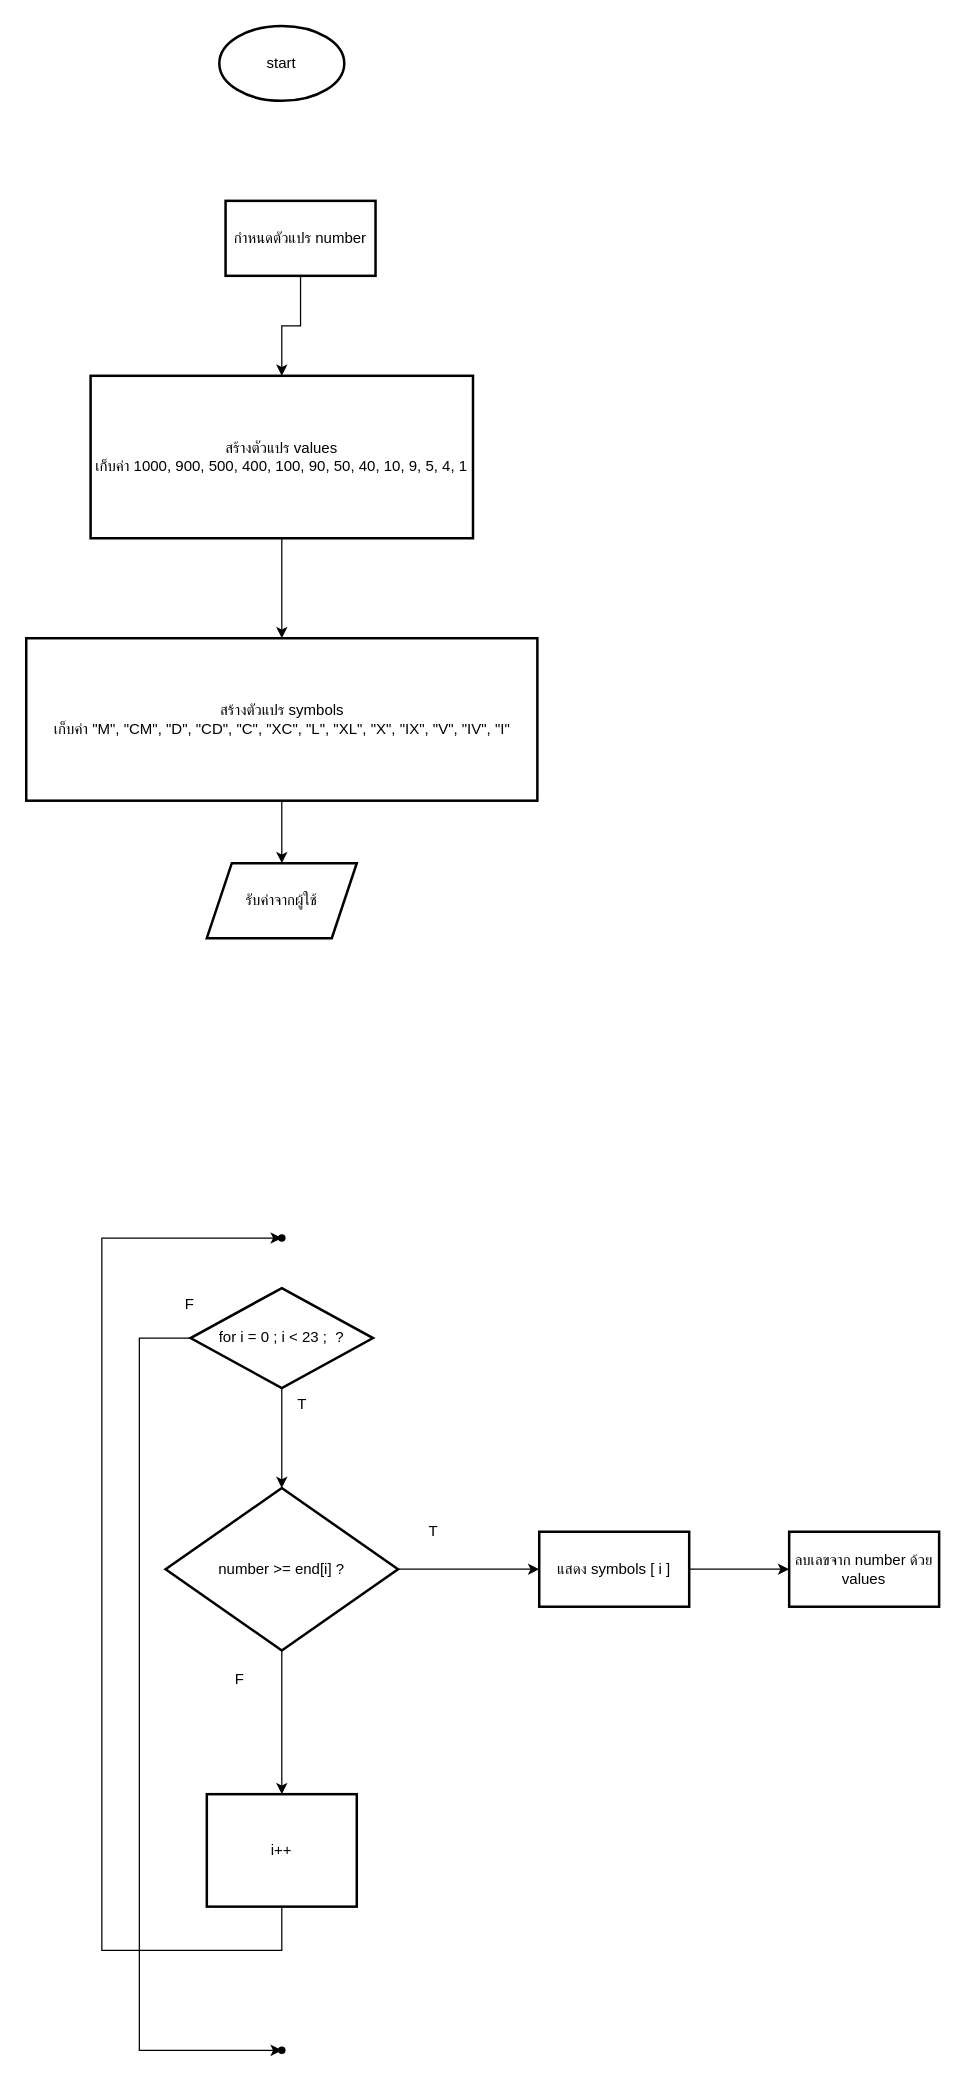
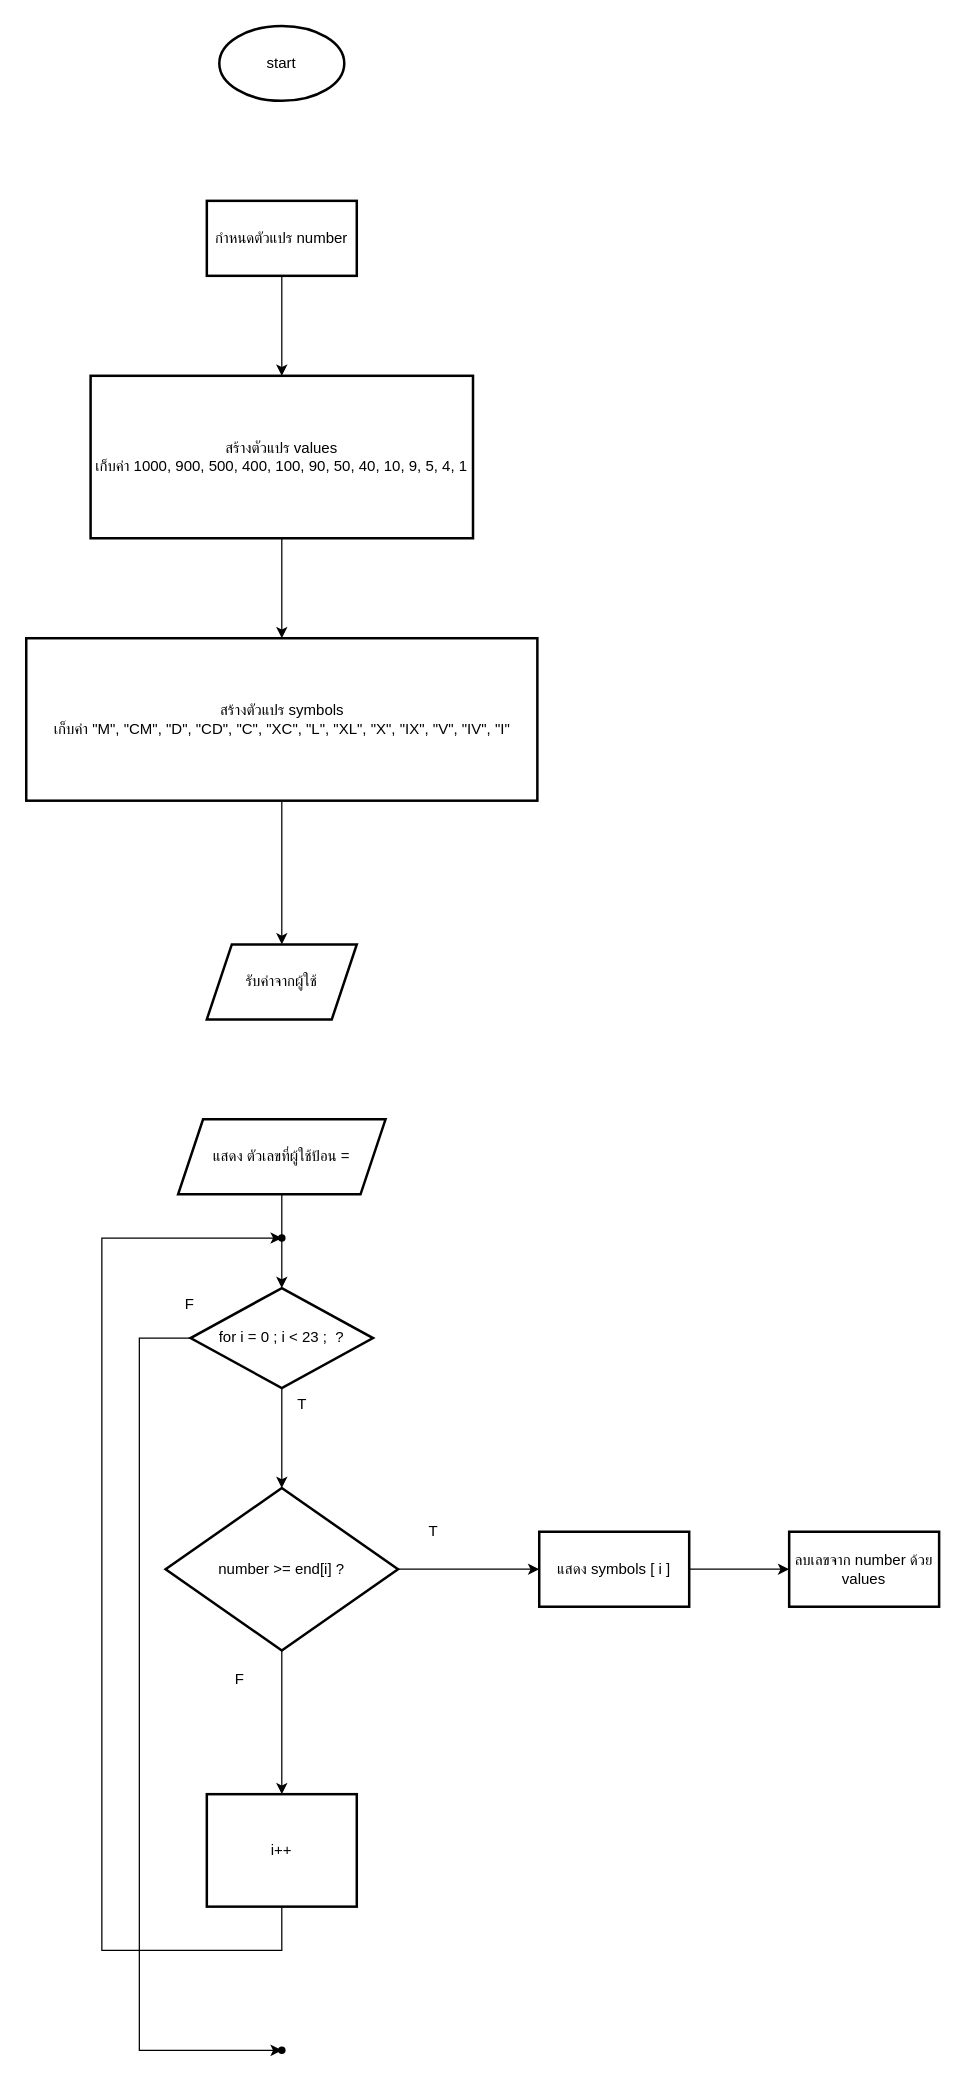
node "กำหนดตัวแปร number": moved (301, 238) -> (282, 238)
node "รับค่าจากผู้ใช้": moved (282, 901) -> (282, 982)
node "แสดง ตัวเลขที่ผู้ใช้ป้อน =": added
edge "แสดง ตัวเลขที่ผู้ใช้ป้อน =" -> "for i = 0 ; i < 23 ; ?": added
